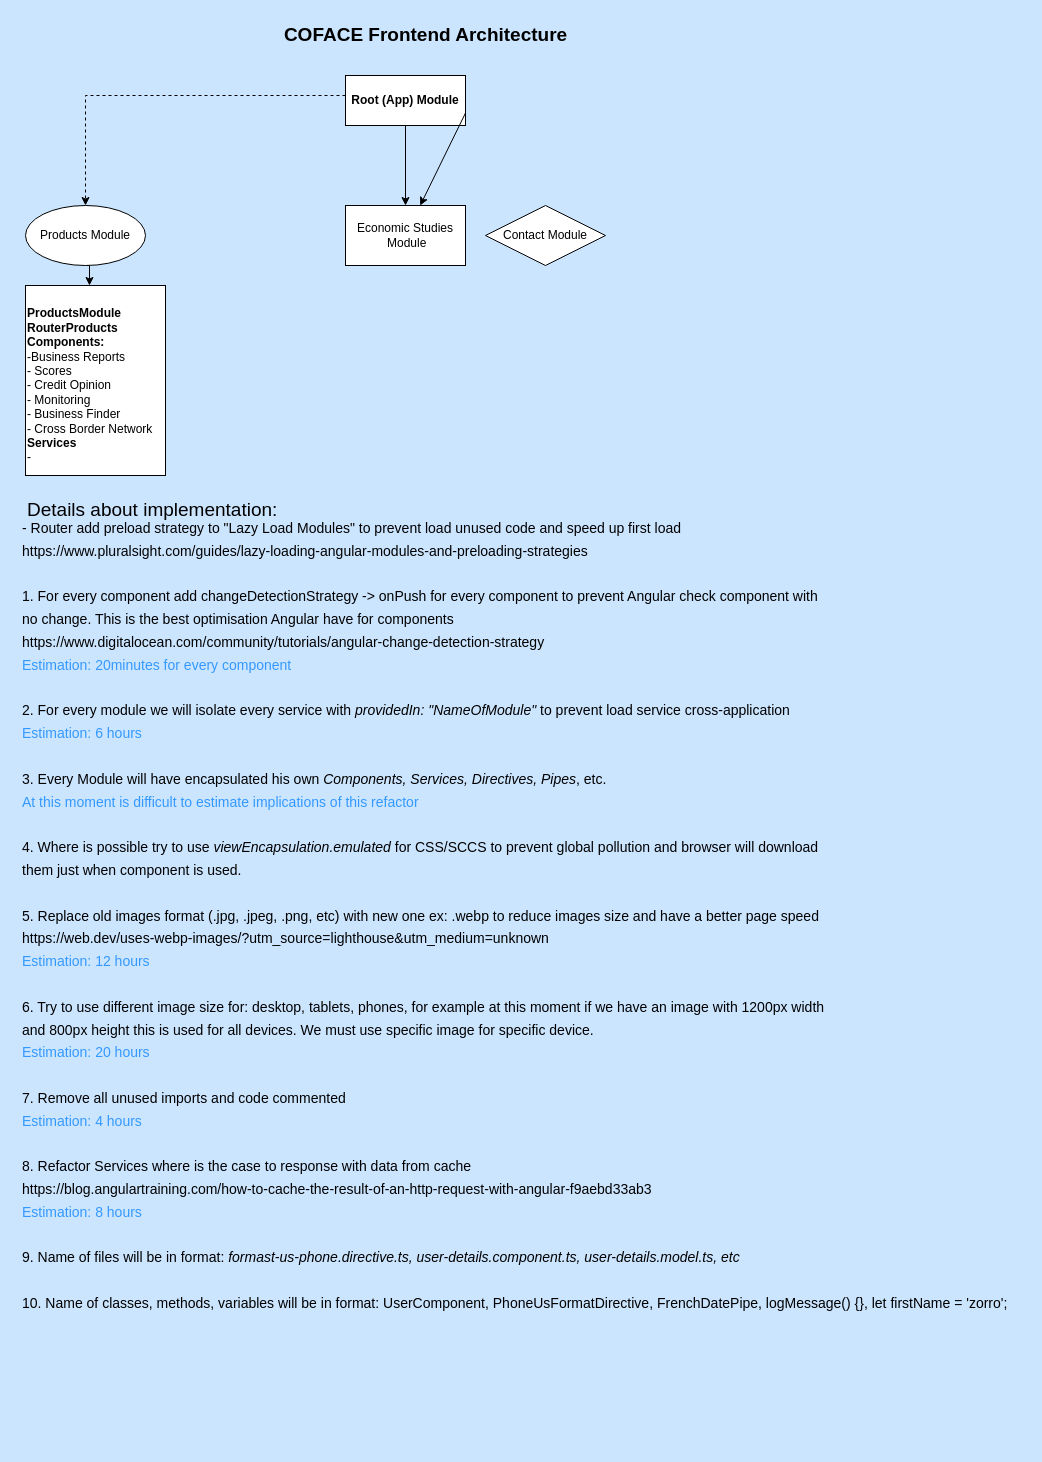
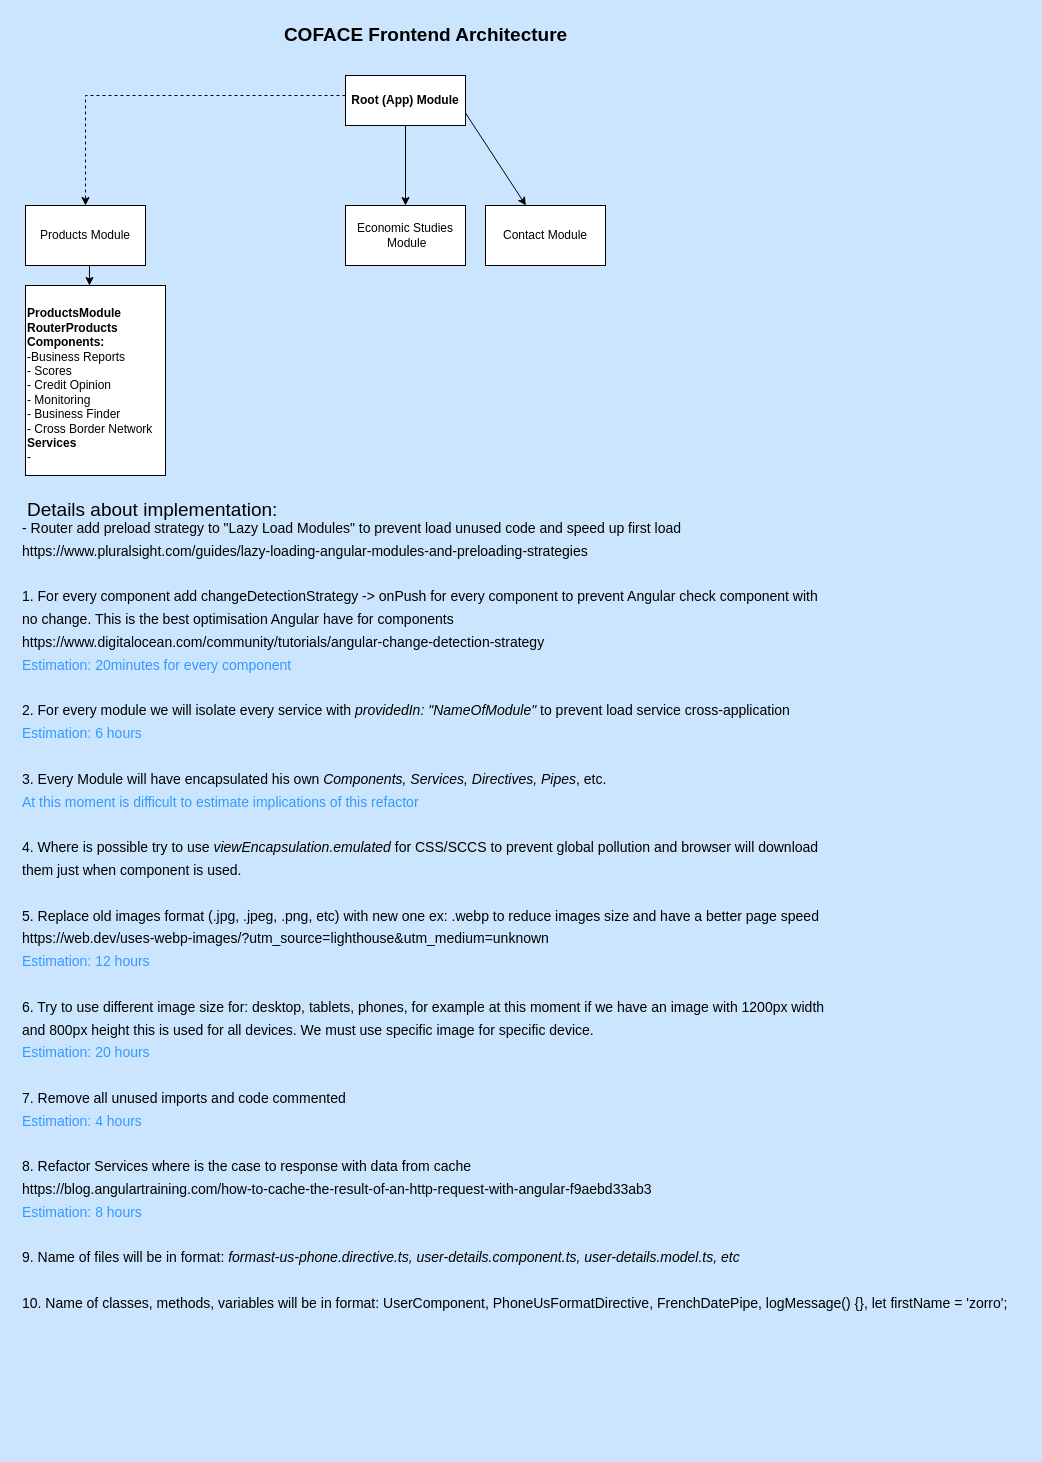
edge "Root (App) Module" -> "Economic Studies Module": now "Root (App) Module" -> "Contact Module"
node "Products Module": shape ellipse -> rectangle
node "Contact Module": shape diamond -> rectangle
